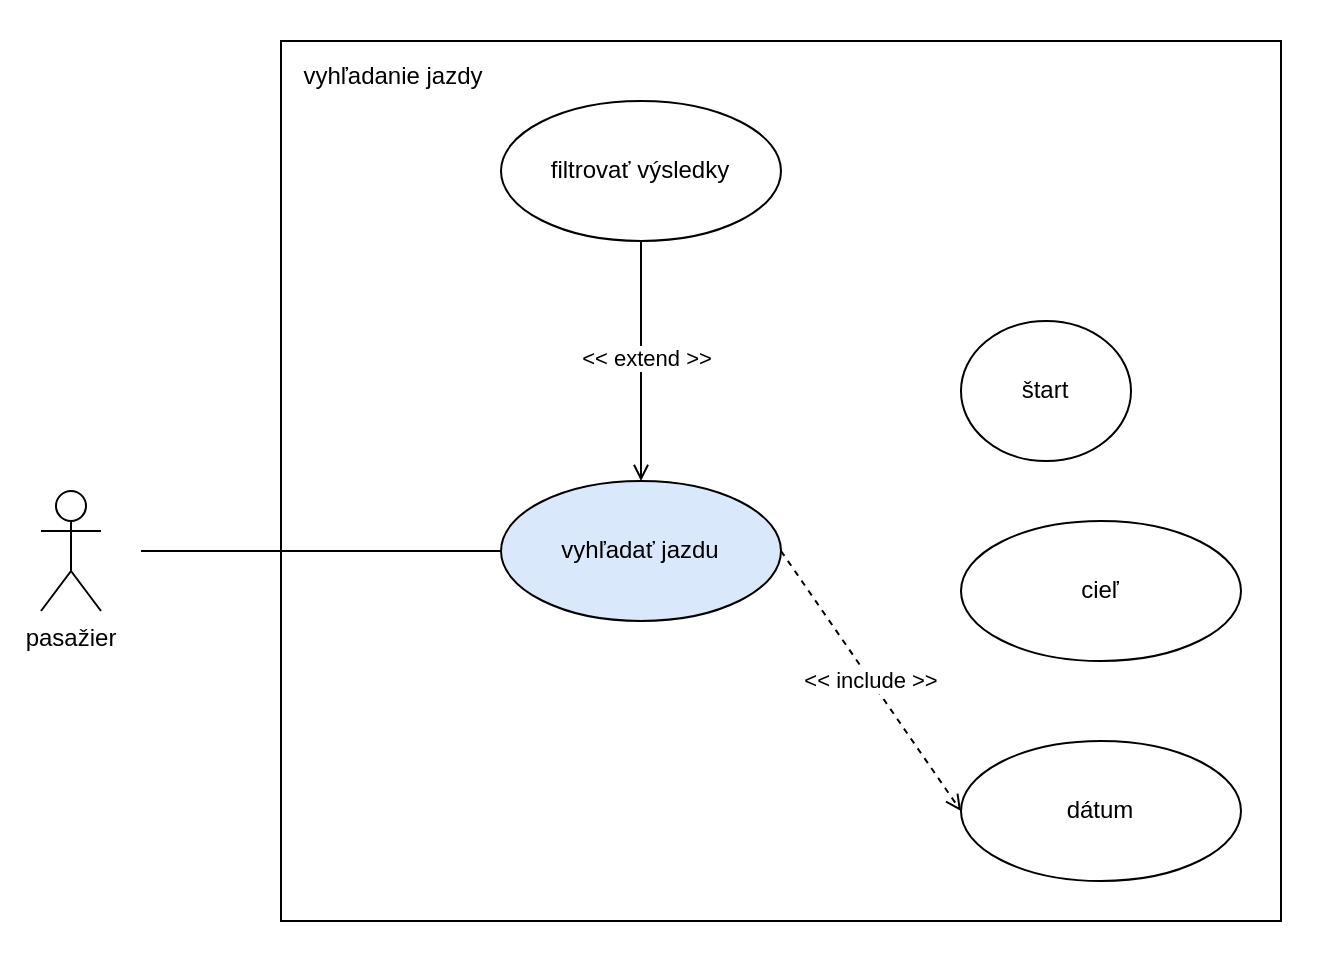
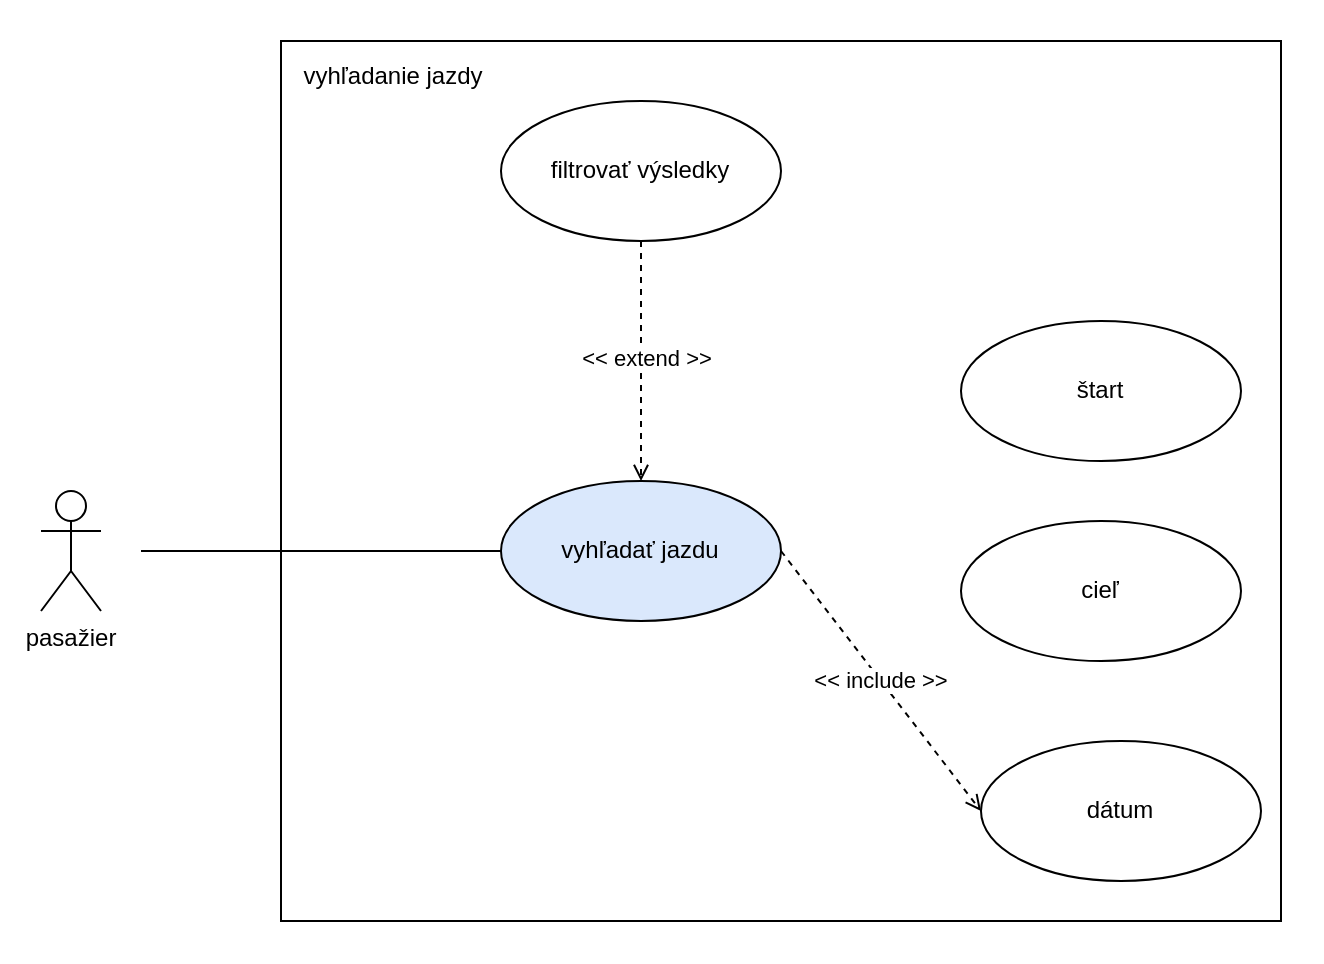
edge "filtrovať výsledky" -> "vyhľadať jazdu": style solid -> dashed
node "štart": size 170x140 -> 280x140
node "dátum": moved (1101, 811) -> (1121, 811)
